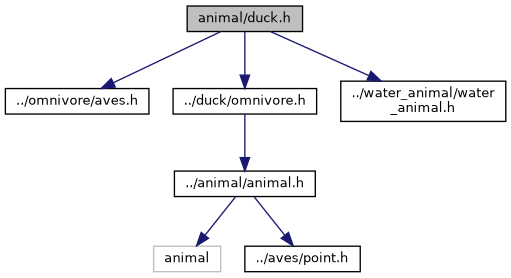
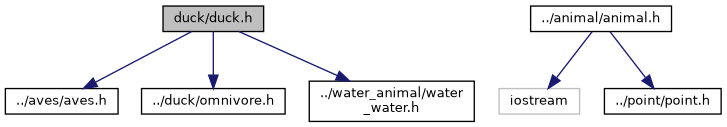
node "animal/duck.h": label "animal/duck.h" -> "duck/duck.h"
node "../omnivore/aves.h": label "../omnivore/aves.h" -> "../aves/aves.h"
node "../water_animal/water _animal.h": label "../water_animal/water _animal.h" -> "../water_animal/water _water.h"
edge "../duck/omnivore.h" -> "../animal/animal.h": removed
node "animal": label "animal" -> "iostream"
node "../aves/point.h": label "../aves/point.h" -> "../point/point.h"
